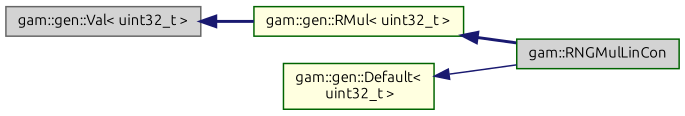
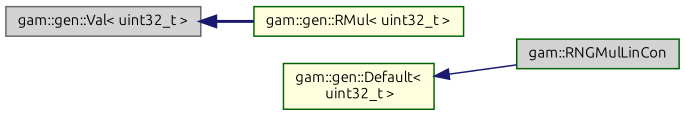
edge "gam::RNGMulLinCon" -> "gam::gen::RMul< uint32_t >": removed
